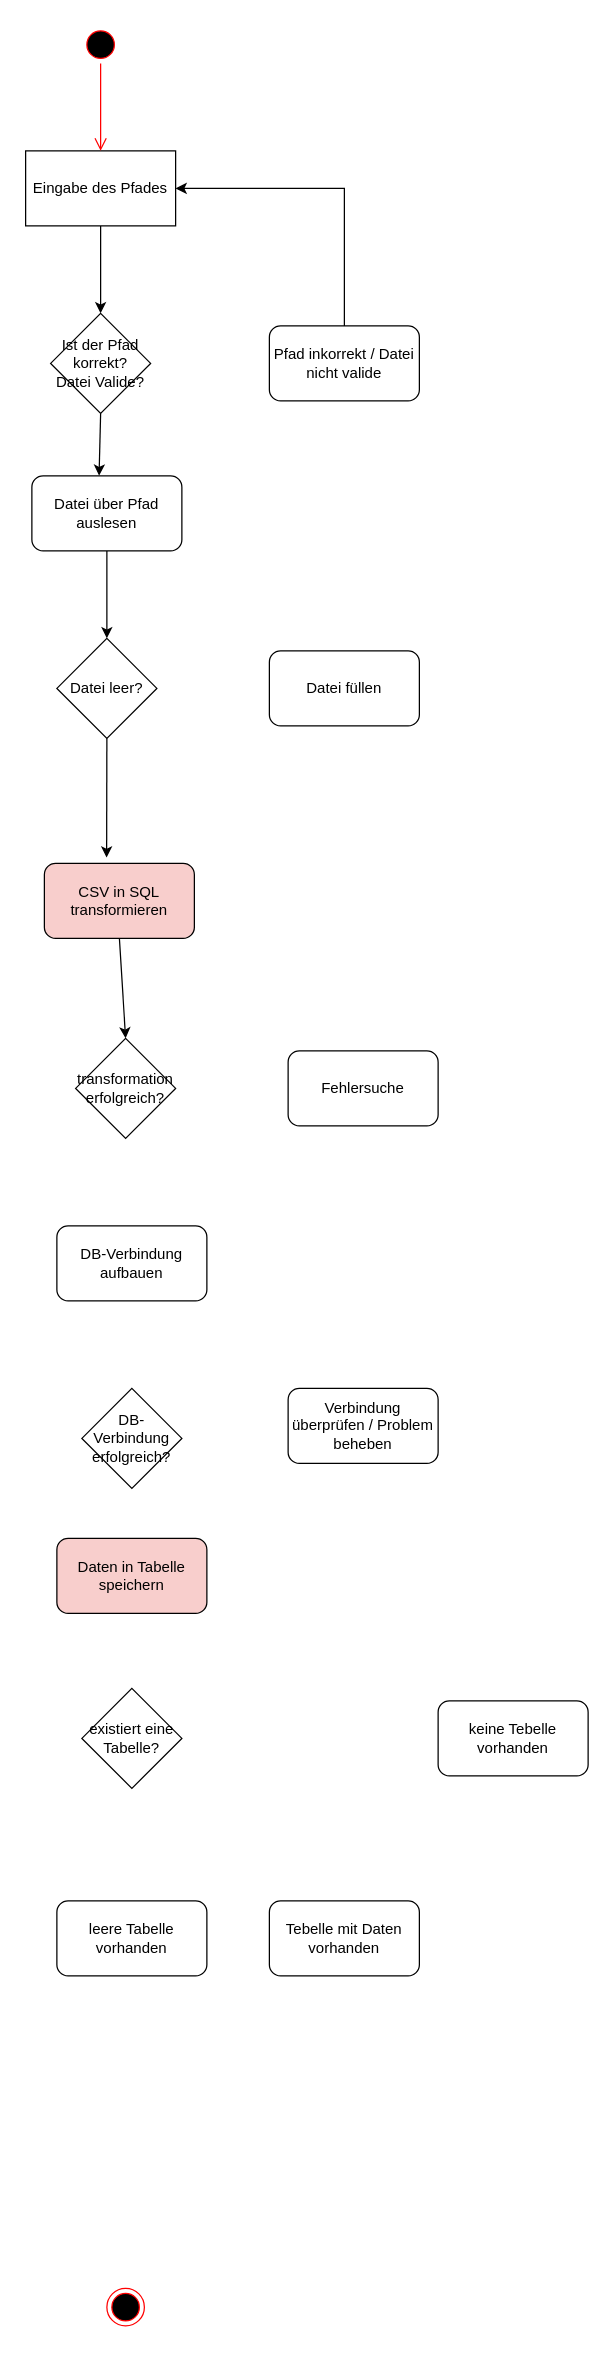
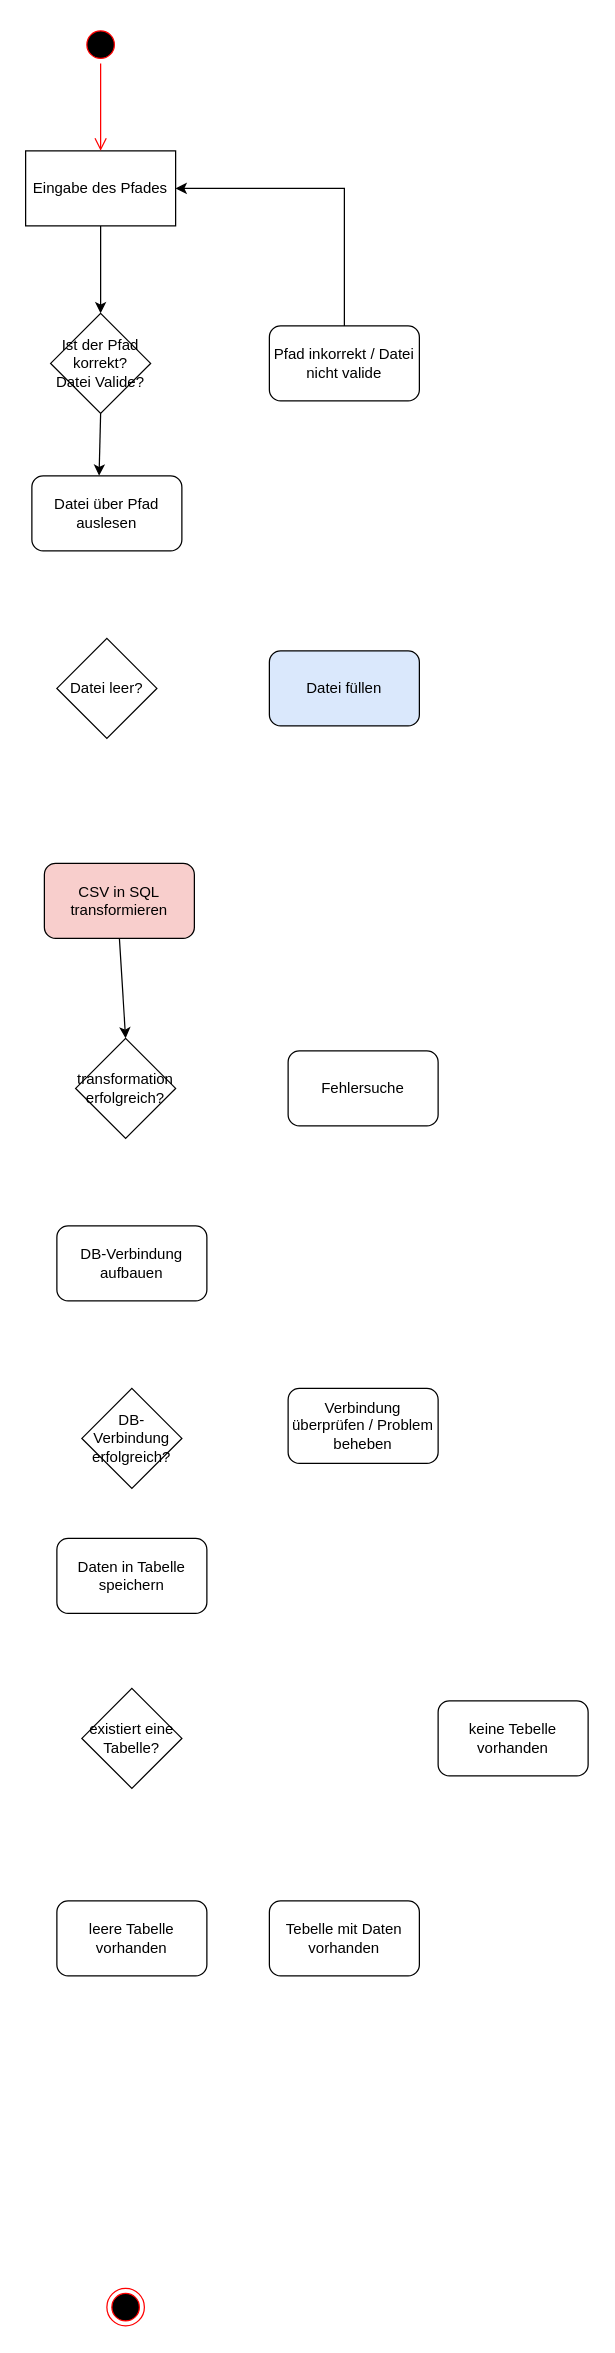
edge "Datei über Pfad auslesen" -> "Datei leer?": removed
node "Datei füllen": fillcolor #ffffff -> #dae8fc
edge "Datei leer?" -> "CSV in SQL transformieren": removed
node "Daten in Tabelle speichern": fillcolor #f8cecc -> #ffffff
